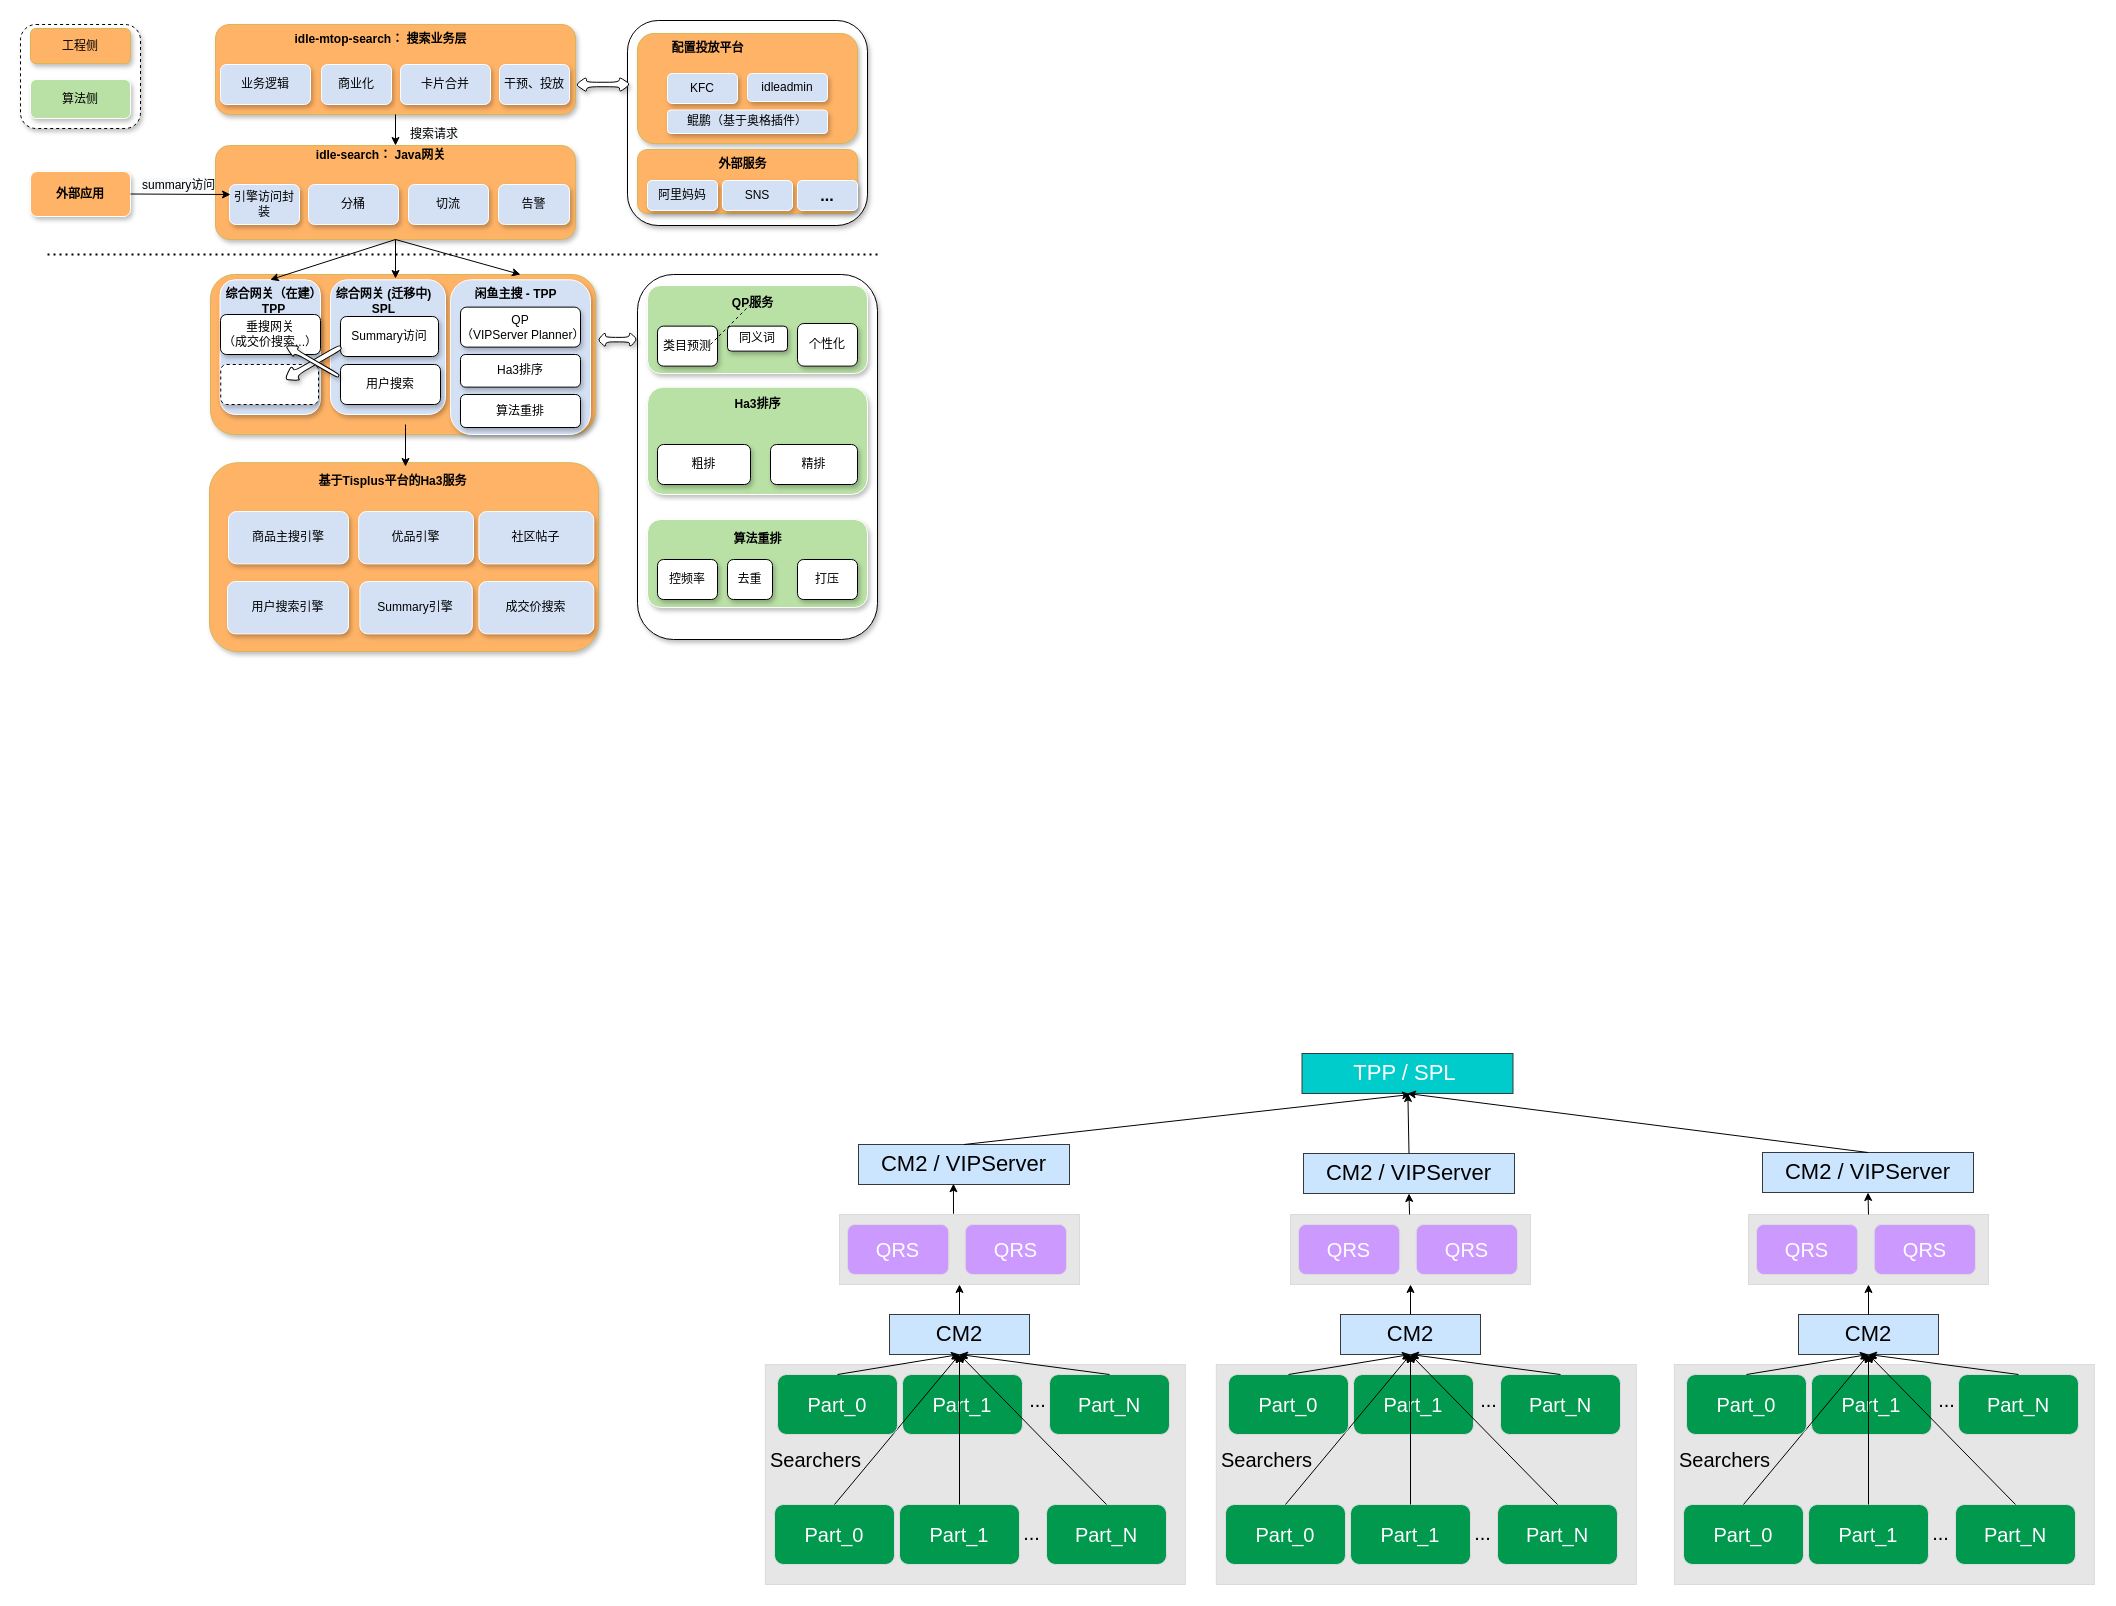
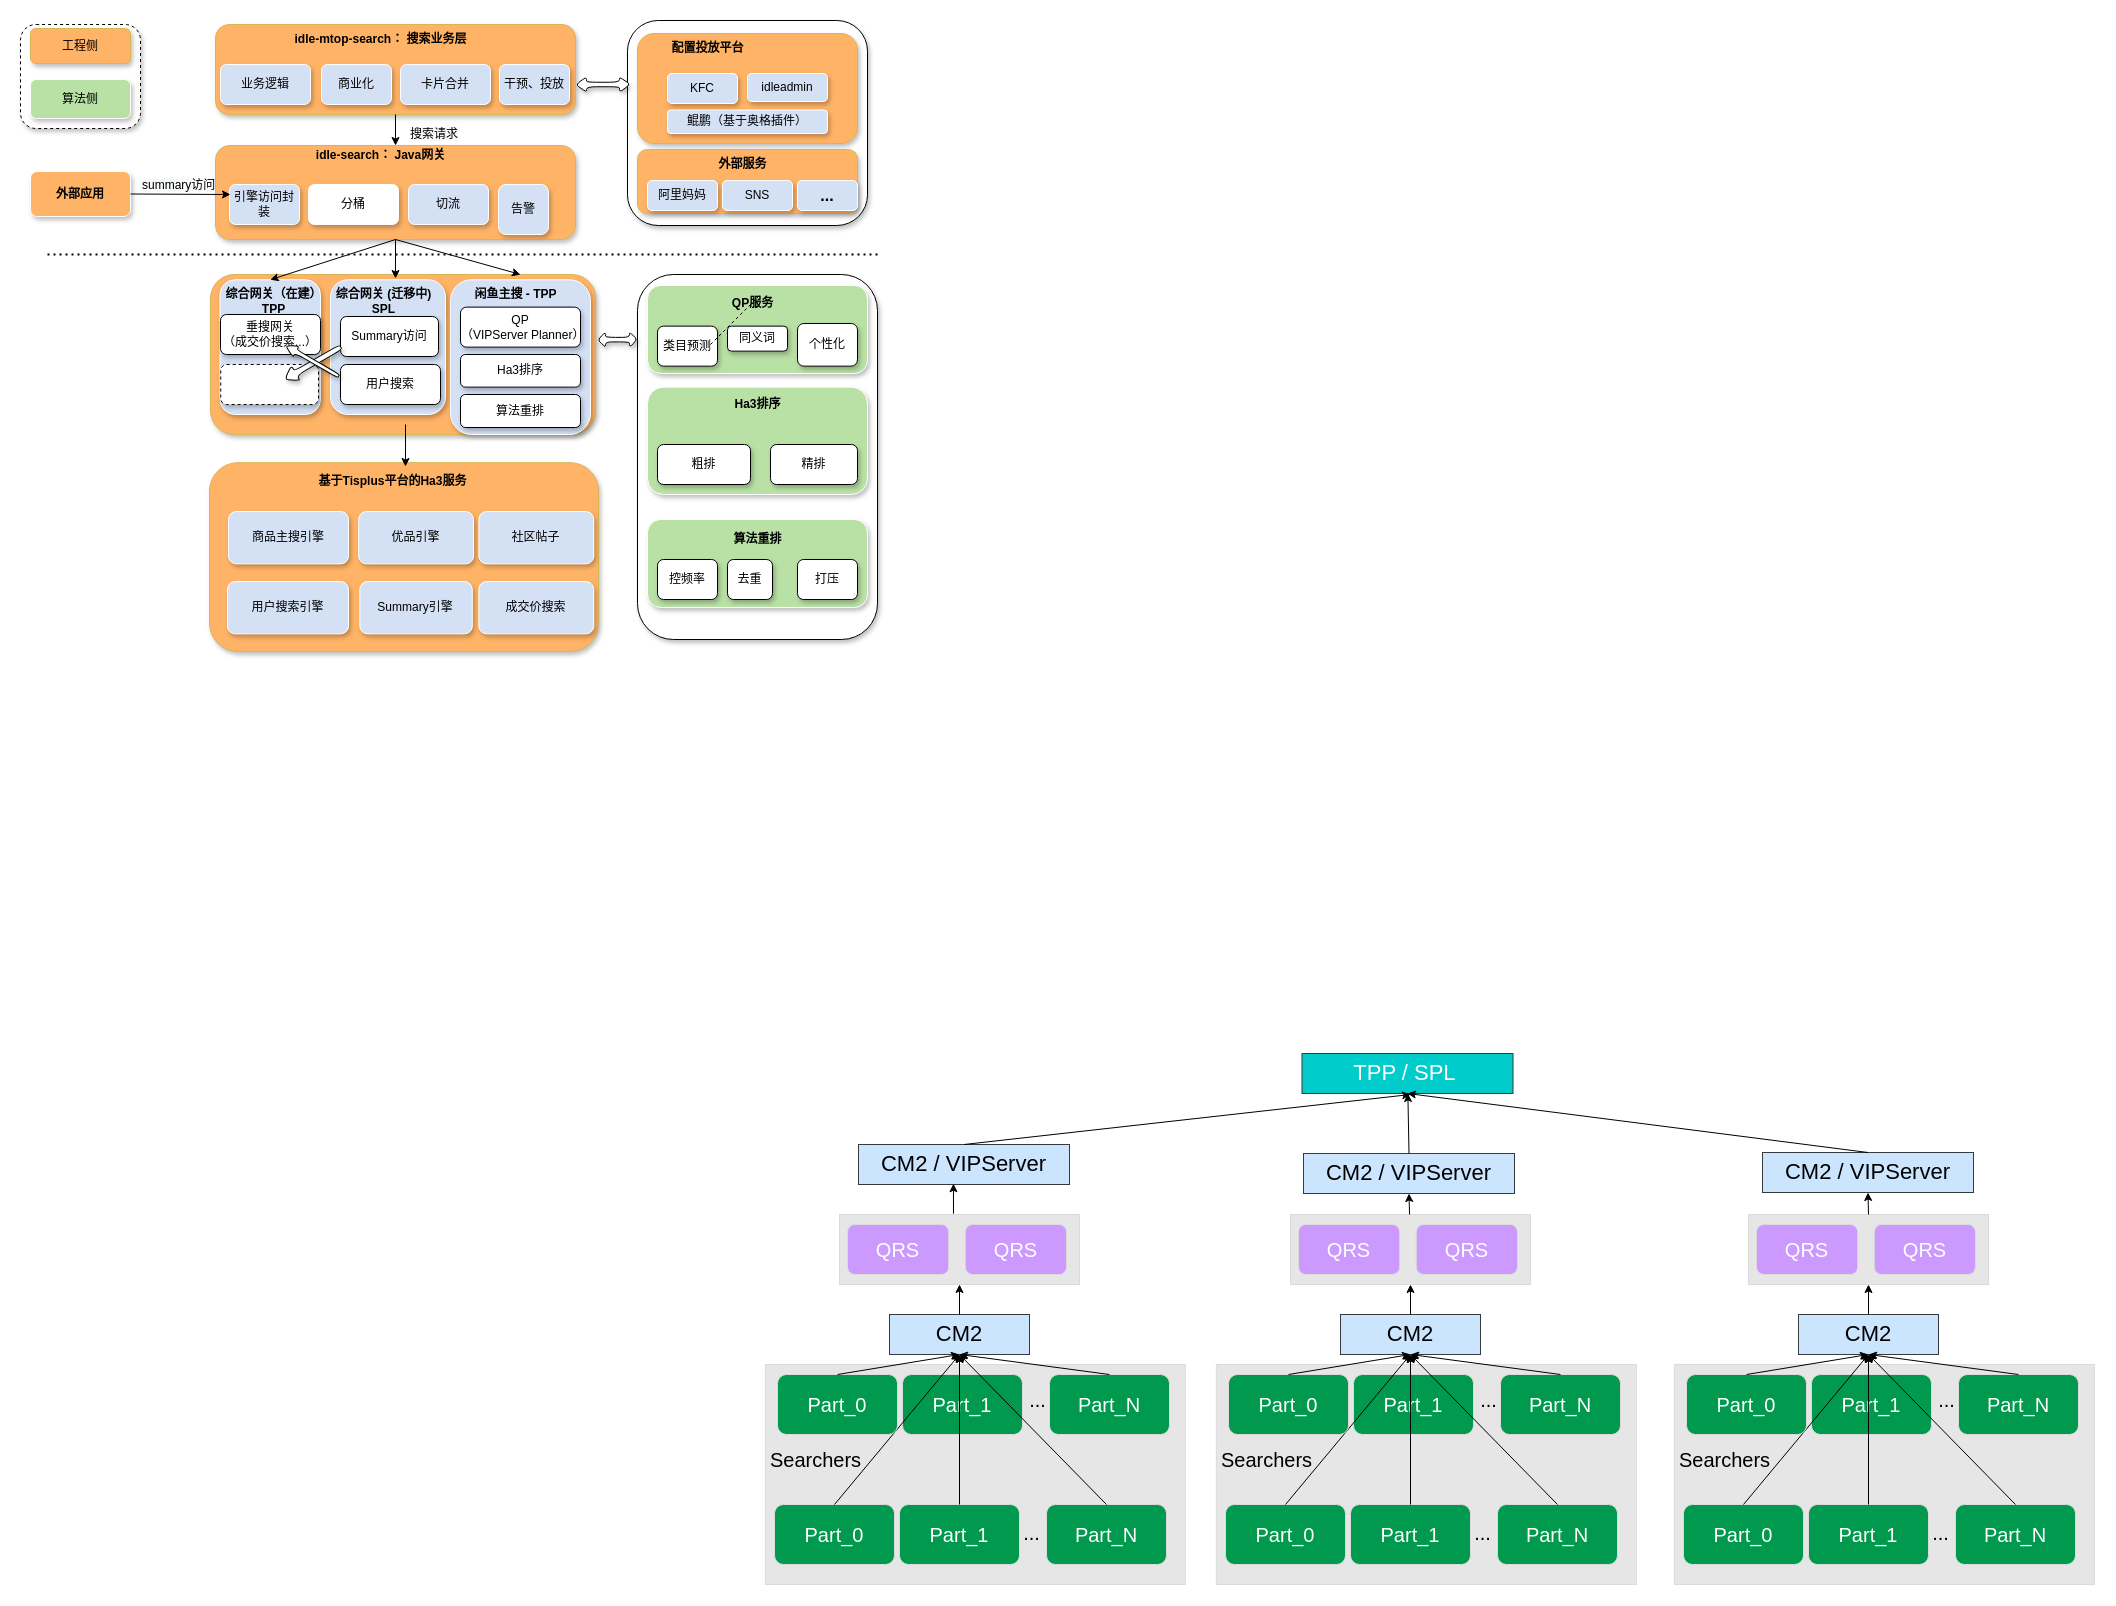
node "分桶": fillcolor #d4e1f5 -> #ffffff
node "告警": size 71x40 -> 50x50
